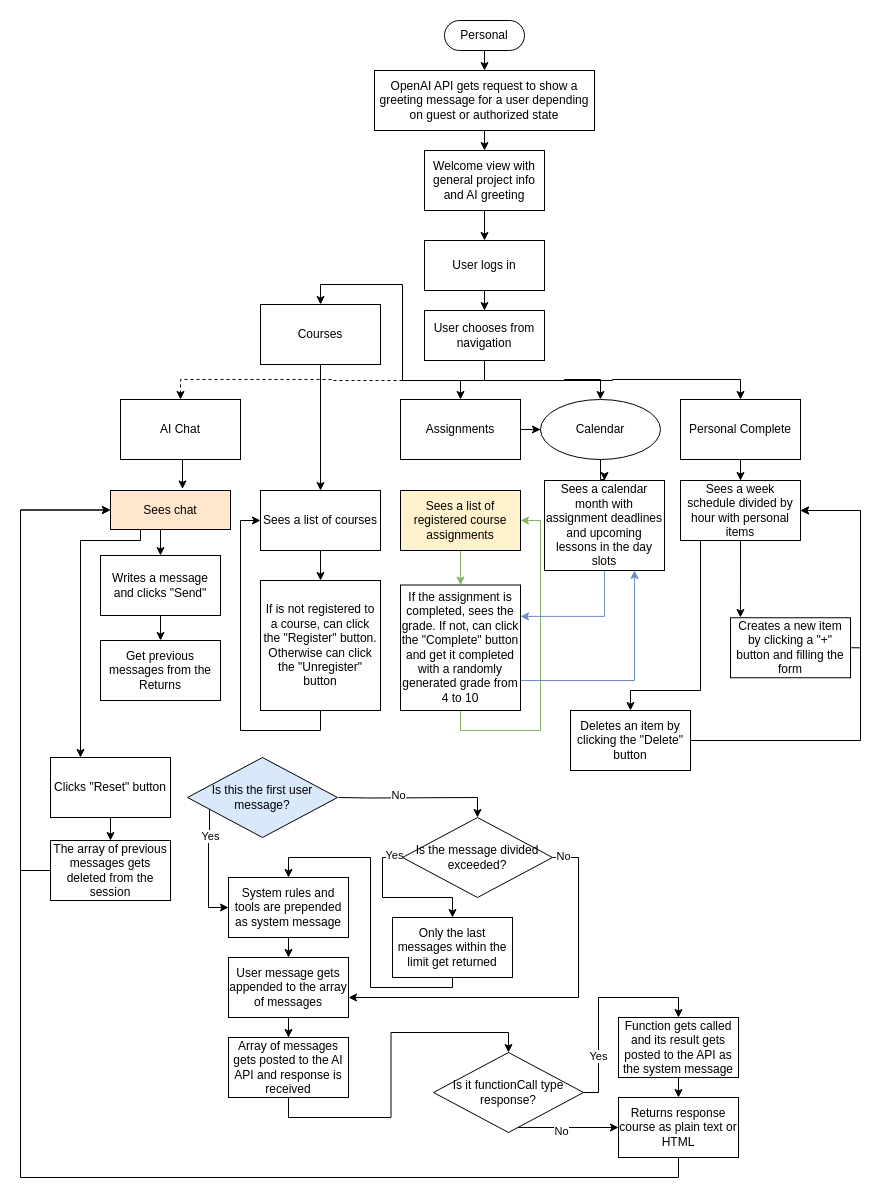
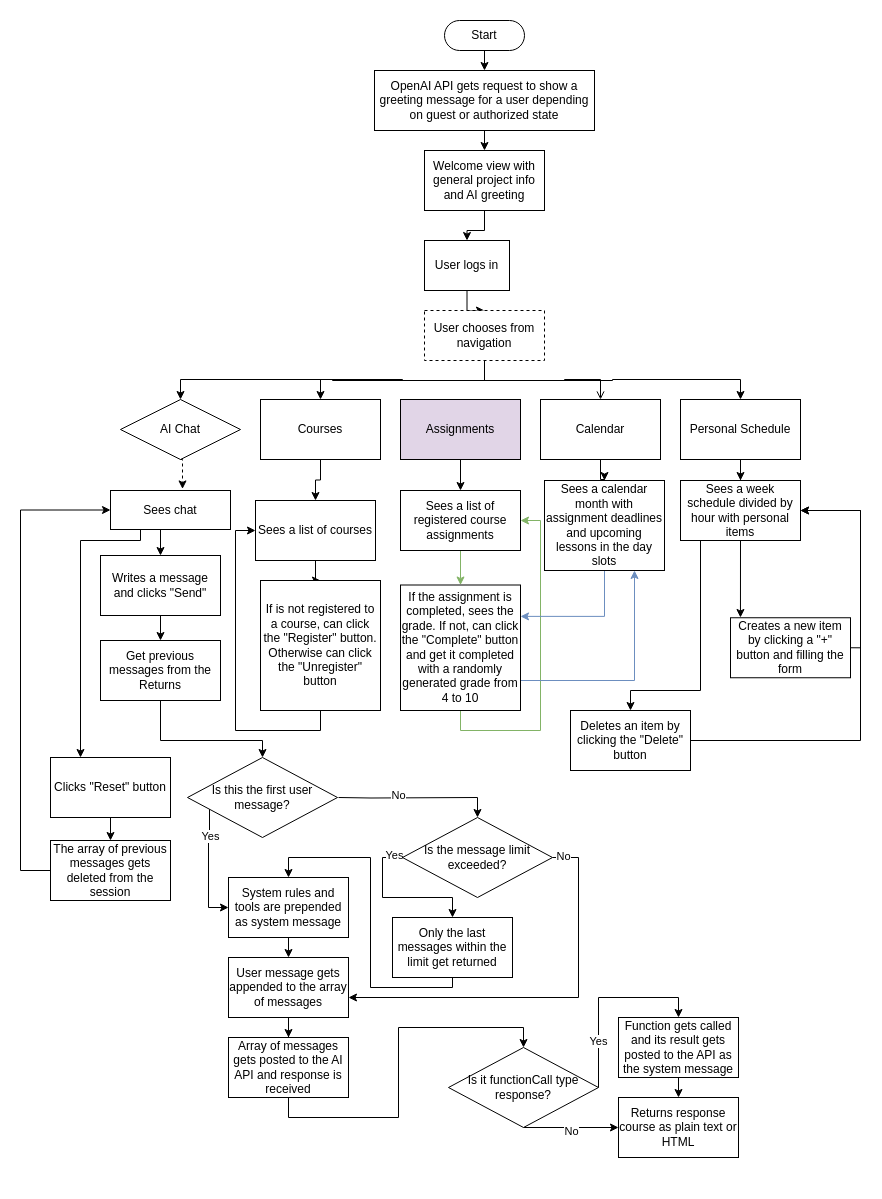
node "Personal": label "Personal" -> "Start"
node "User logs in": size 120x50 -> 85x50
node "Courses": moved (321, 335) -> (321, 430)
node "User chooses from navigation": style solid -> dashed
edge "User chooses from navigation" -> "AI Chat": style dashed -> solid
edge "User chooses from navigation" -> "Assignments": removed
edge "User chooses from navigation" -> "Calendar": arrowhead classic -> open
node "AI Chat": shape rectangle -> diamond
node "Assignments": fillcolor #ffffff -> #e1d5e7
edge "Assignments" -> "Calendar": now "Assignments" -> "Sees a list of registered course assignments"
node "Calendar": shape ellipse -> rectangle
node "Personal Complete": label "Personal Complete" -> "Personal Schedule"
edge "AI Chat" -> "Sees chat": style solid -> dashed
node "Sees chat": fillcolor #ffe6cc -> #ffffff
node "Sees a list of courses": moved (321, 521) -> (316, 531)
node "Sees a list of registered course assignments": fillcolor #fff2cc -> #ffffff
edge "Get previous messages from the Returns" -> "Is this the first user message?": added
node "Is this the first user message?": fillcolor #dae8fc -> #ffffff
node "Is the message divided exceeded?": label "Is the message divided exceeded?" -> "Is the message limit exceeded?"
node "Is it functionCall type response?": moved (509, 1093) -> (524, 1088)
edge "Returns response course as plain text or HTML" -> "Sees chat": removed
